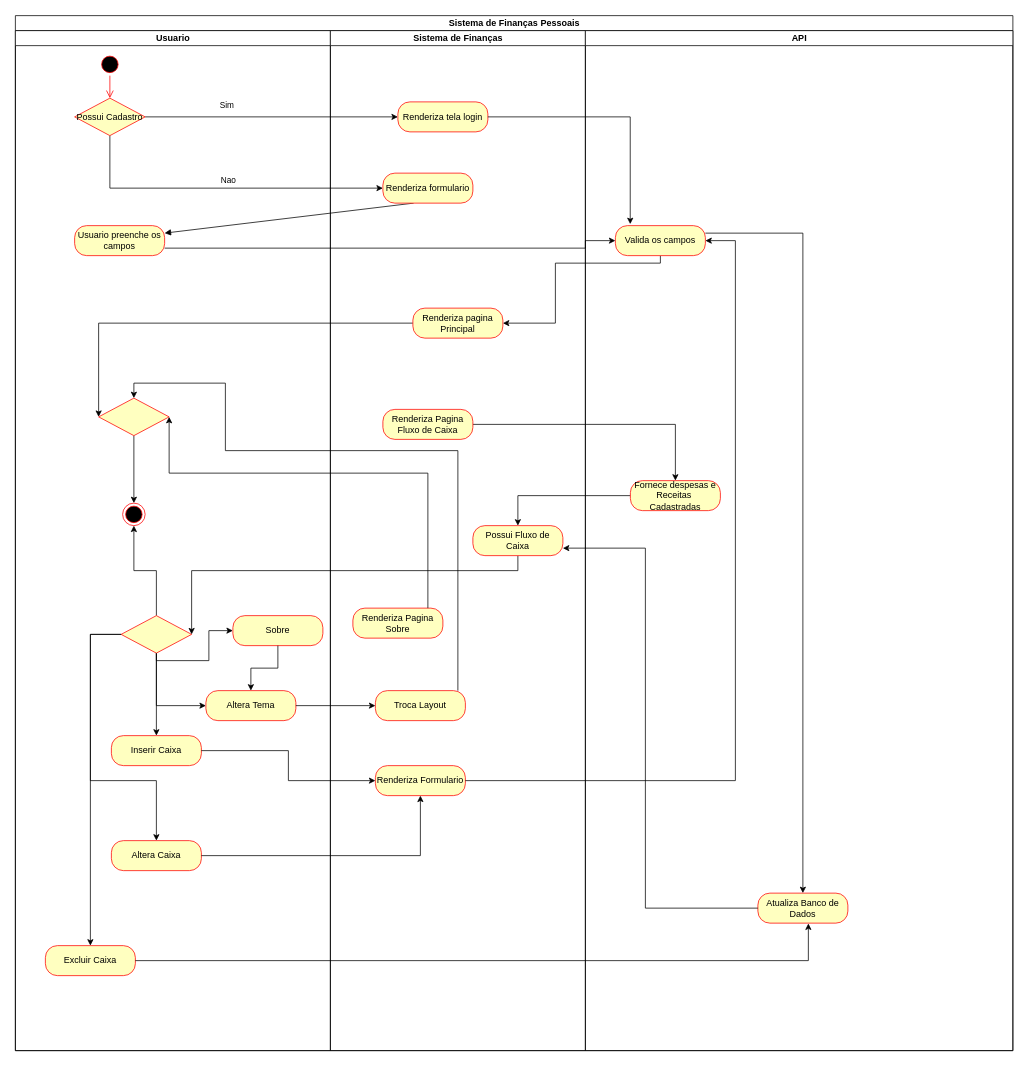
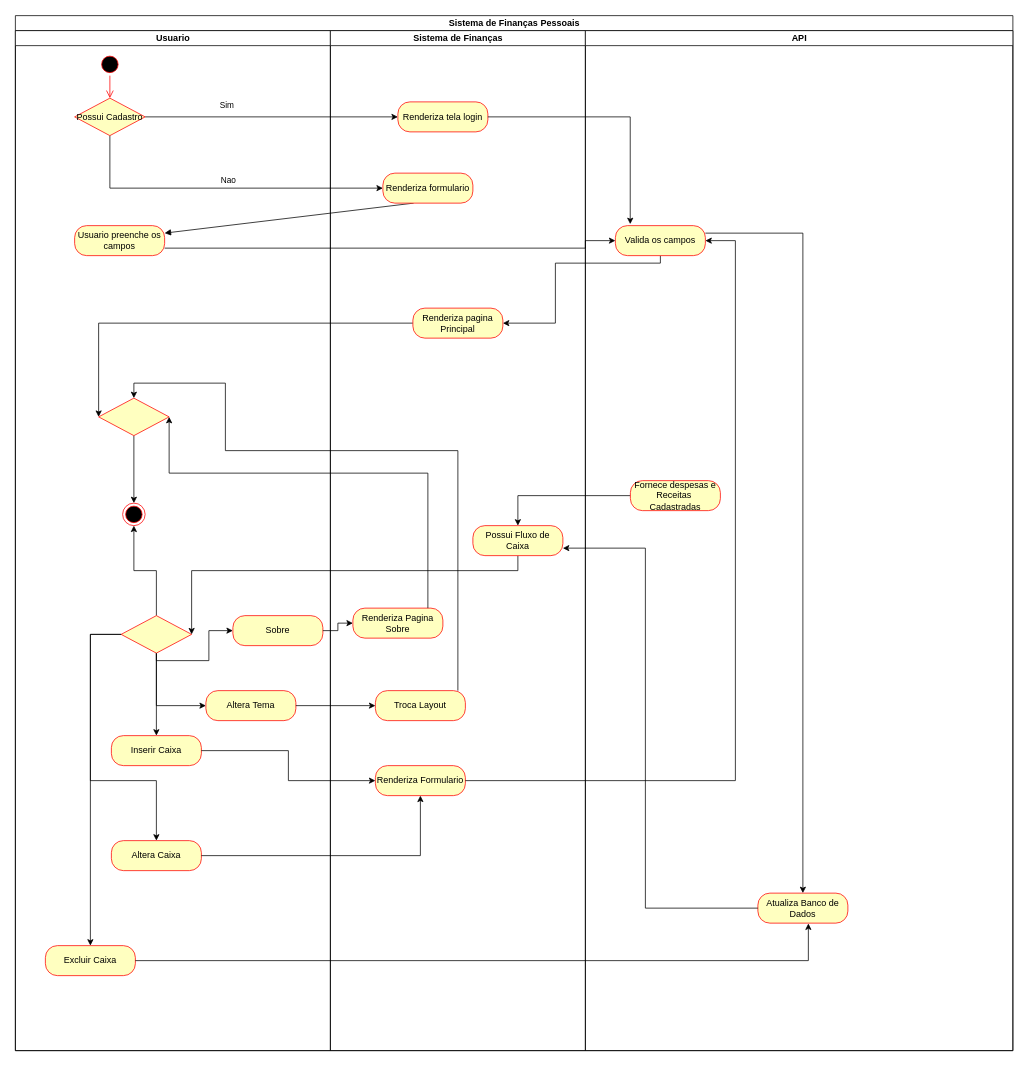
node "Renderiza Pagina Fluxo de Caixa": removed
edge "Renderiza Pagina Fluxo de Caixa" -> "Fornece despesas e Receitas Cadastradas": removed
edge "Sobre" -> "Altera Tema": now "Sobre" -> "Renderiza Pagina Sobre"
